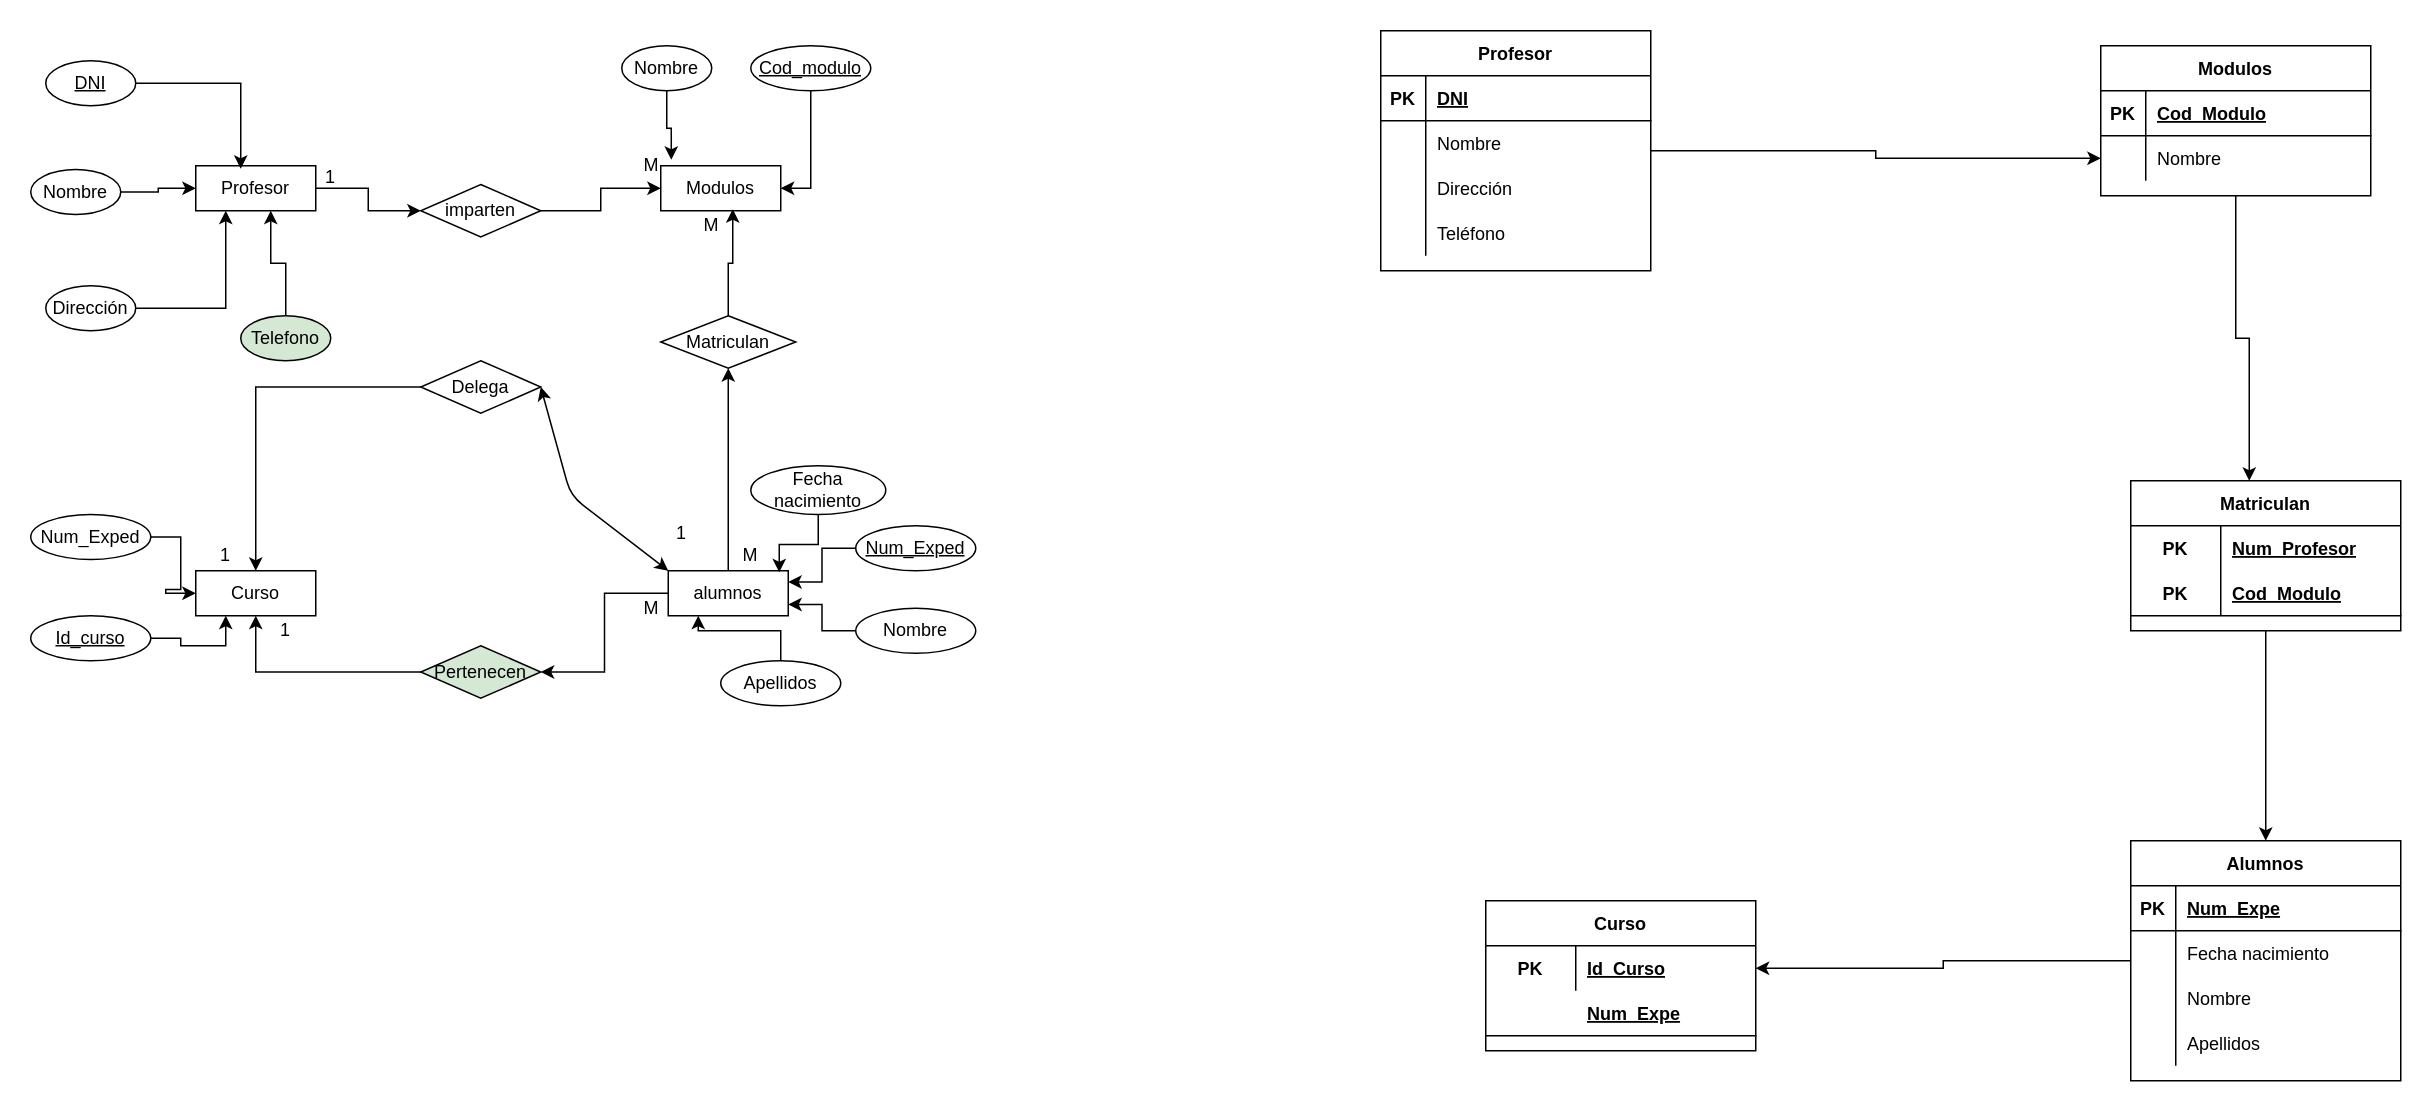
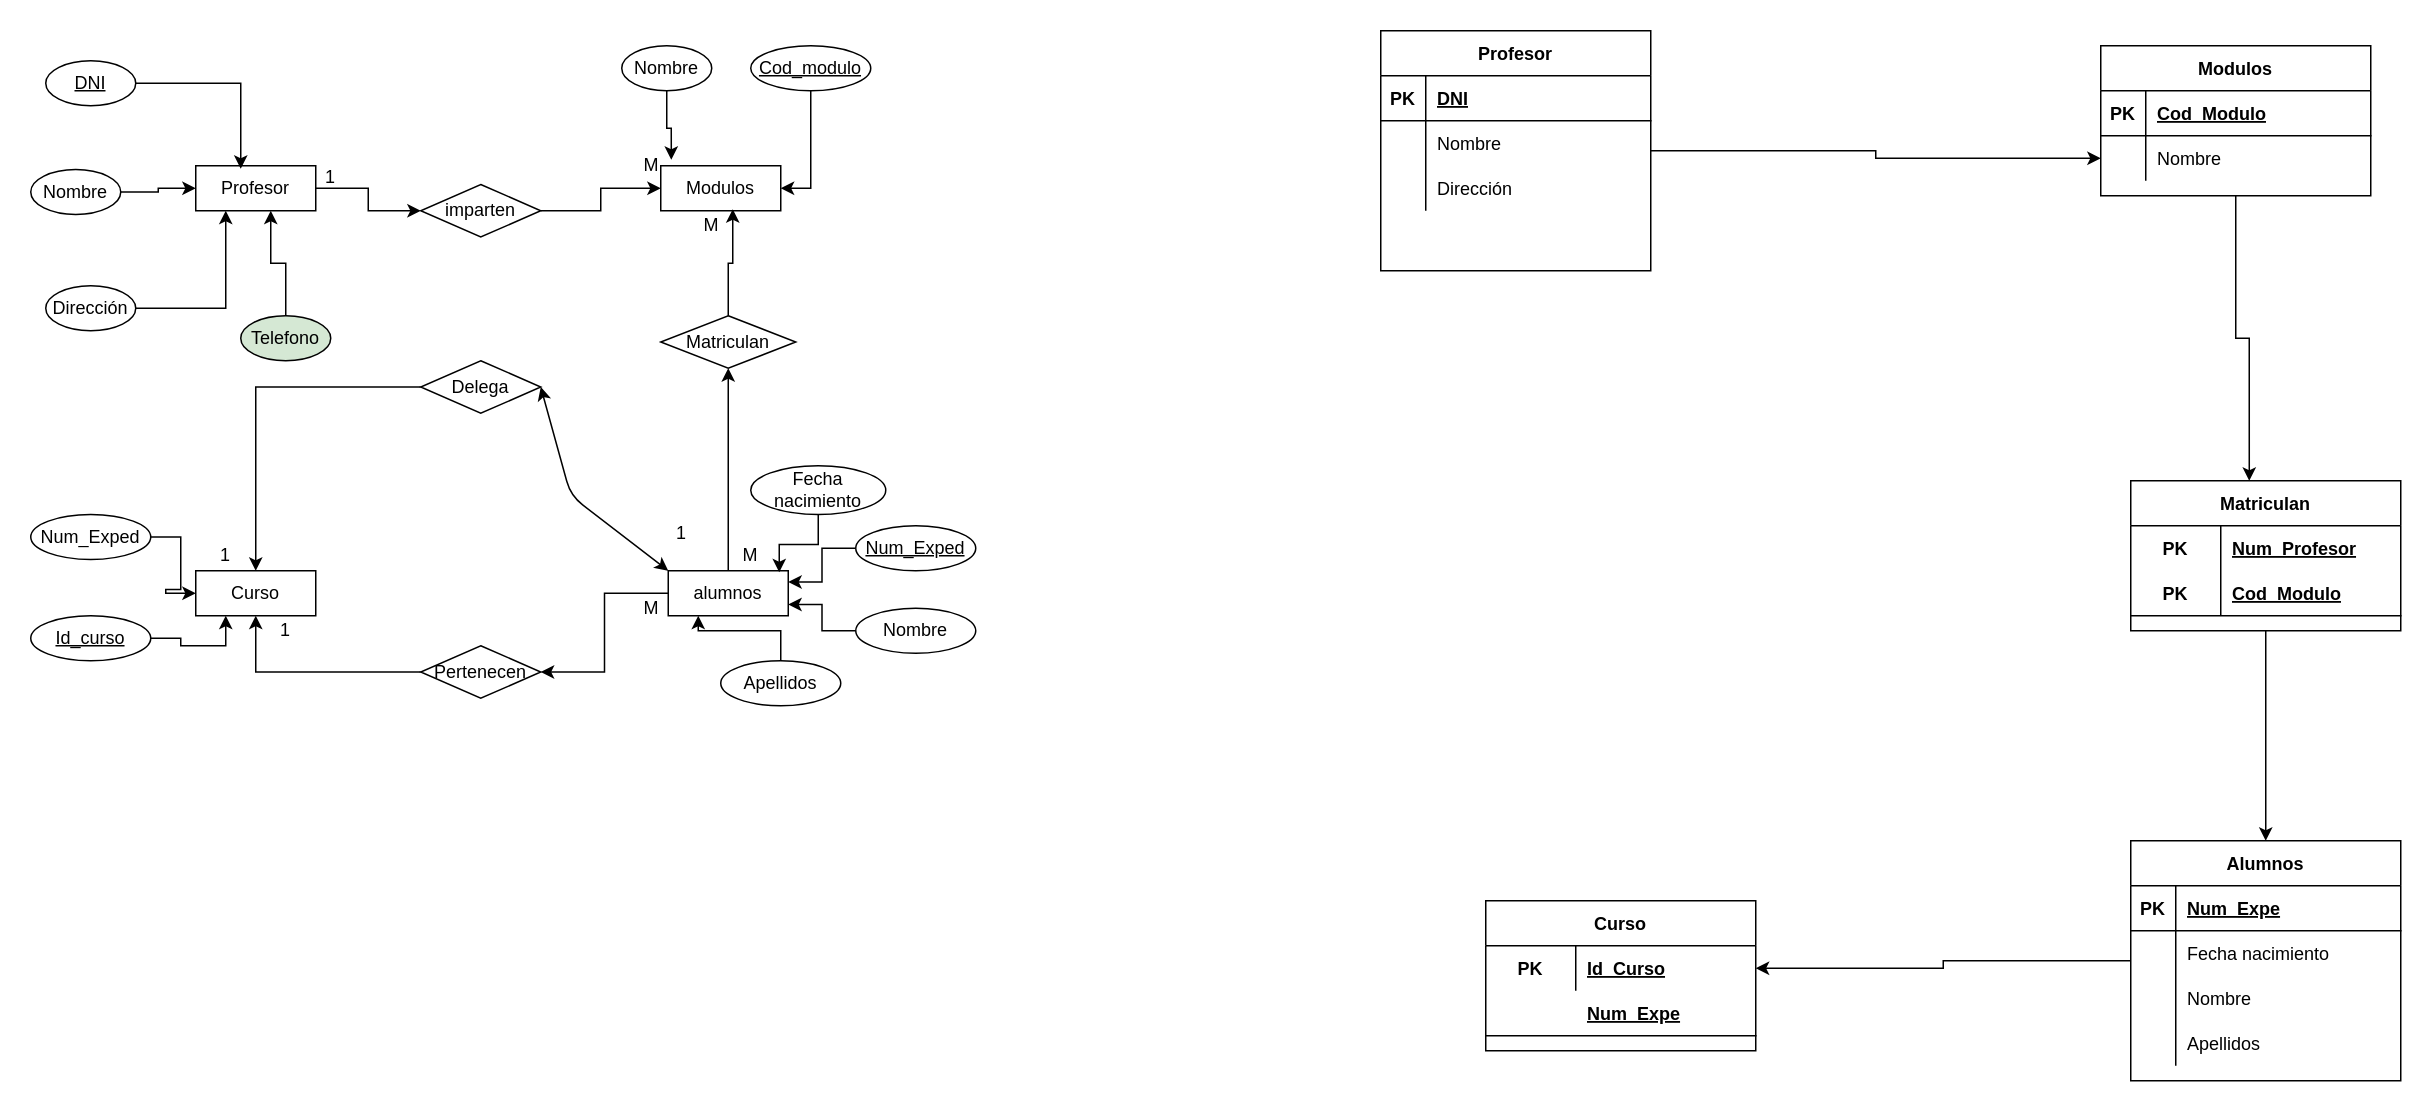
node "Teléfono": removed
node "Pertenecen": fillcolor #d5e8d4 -> #ffffff
